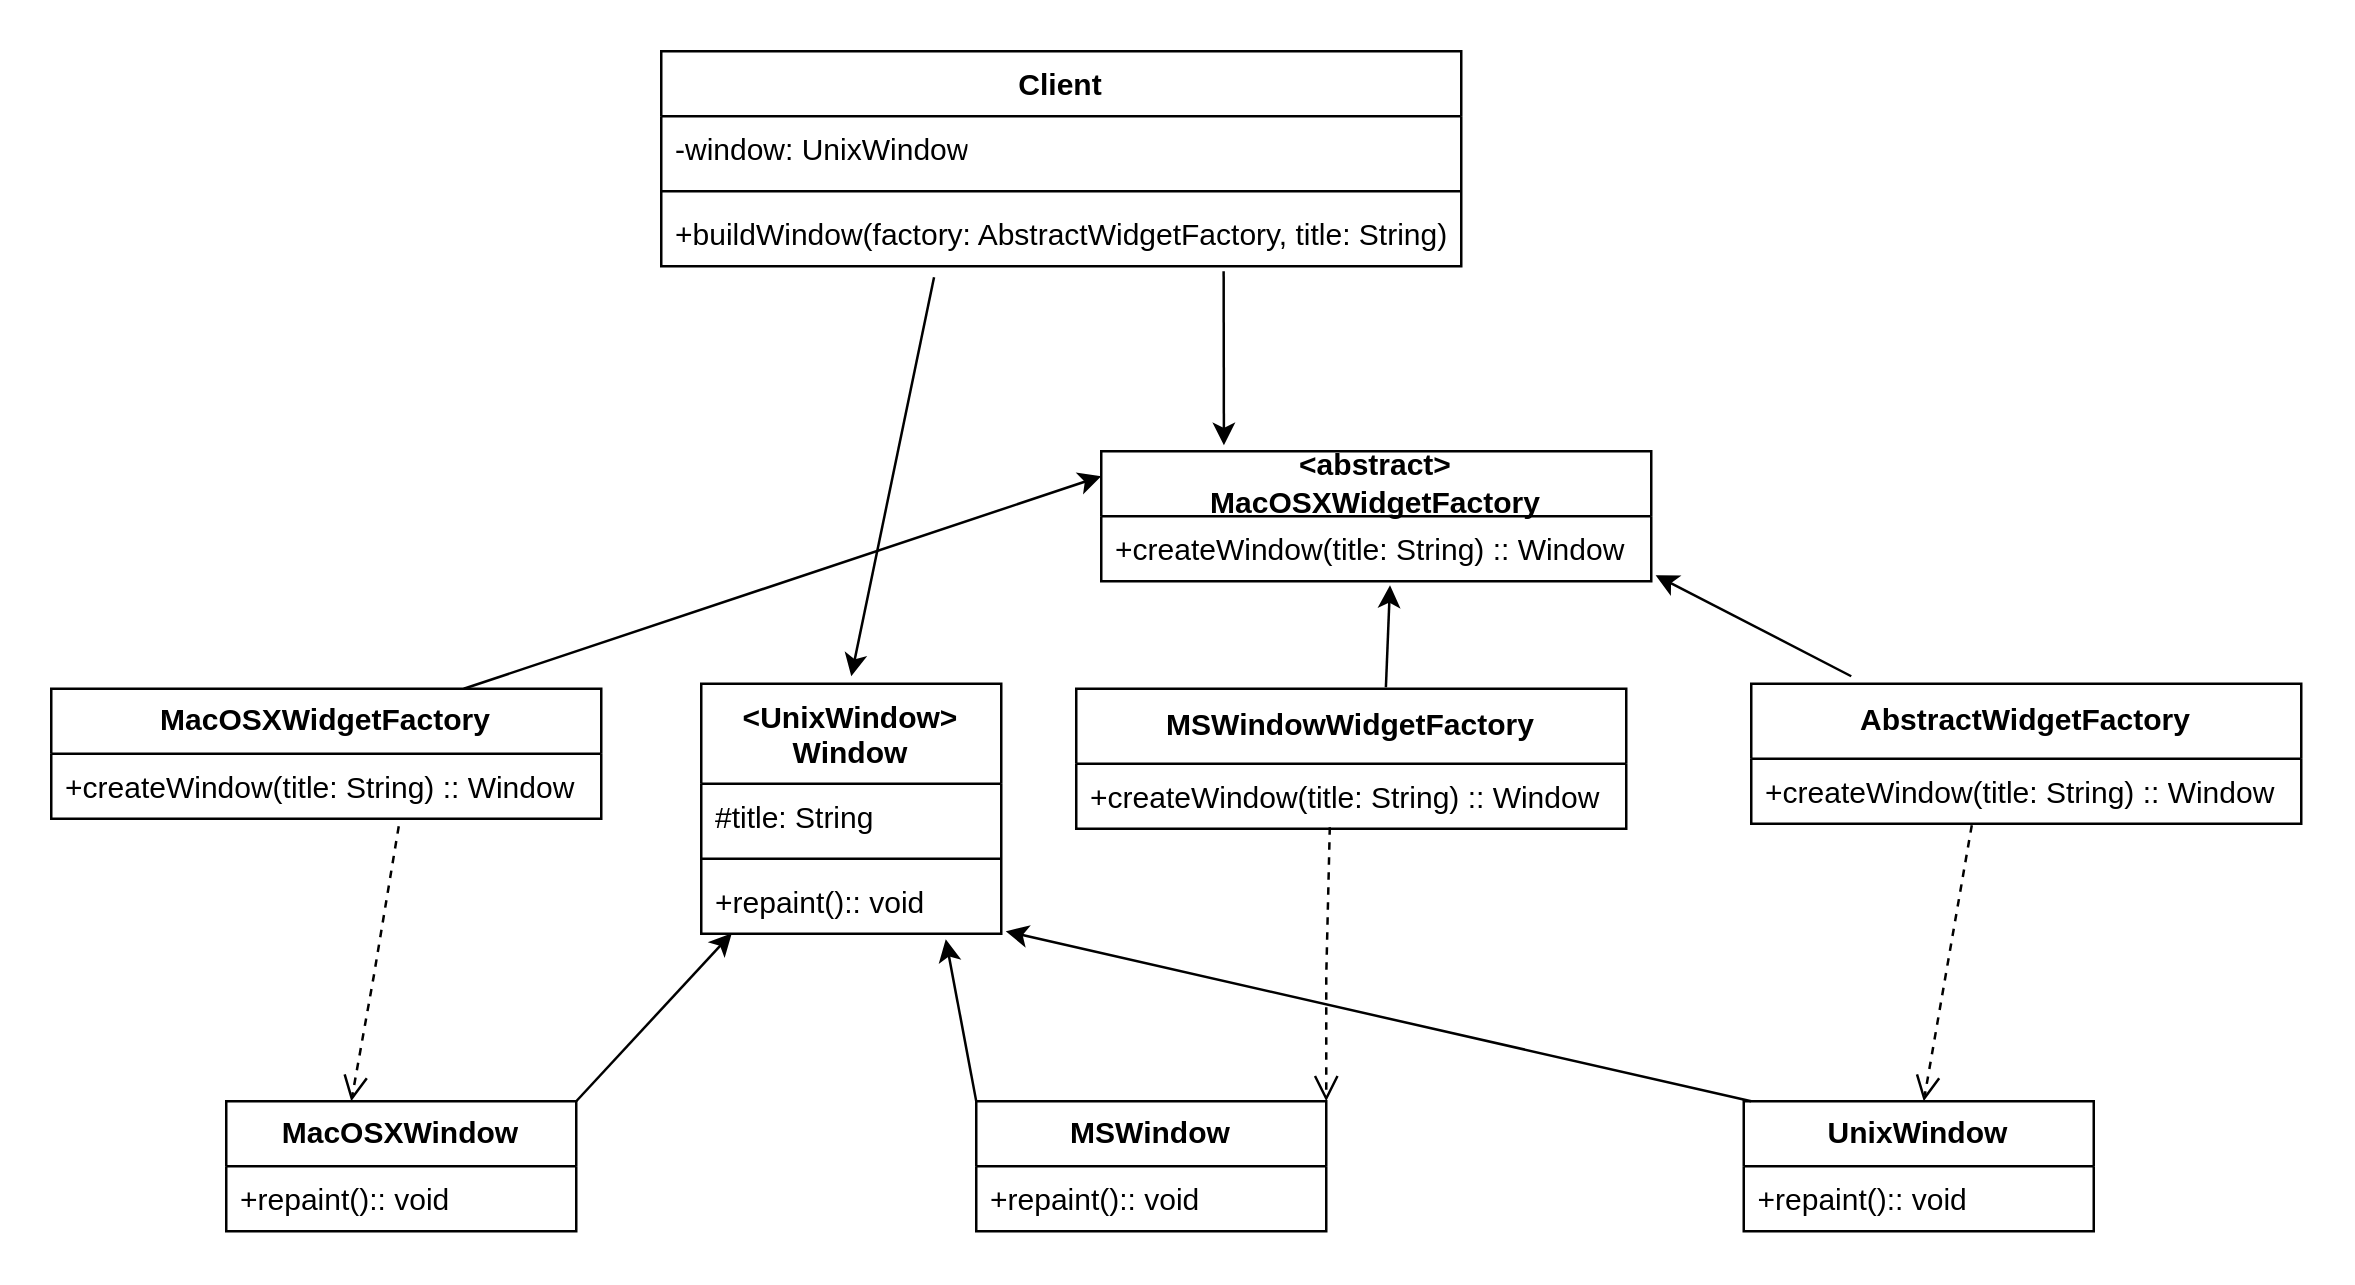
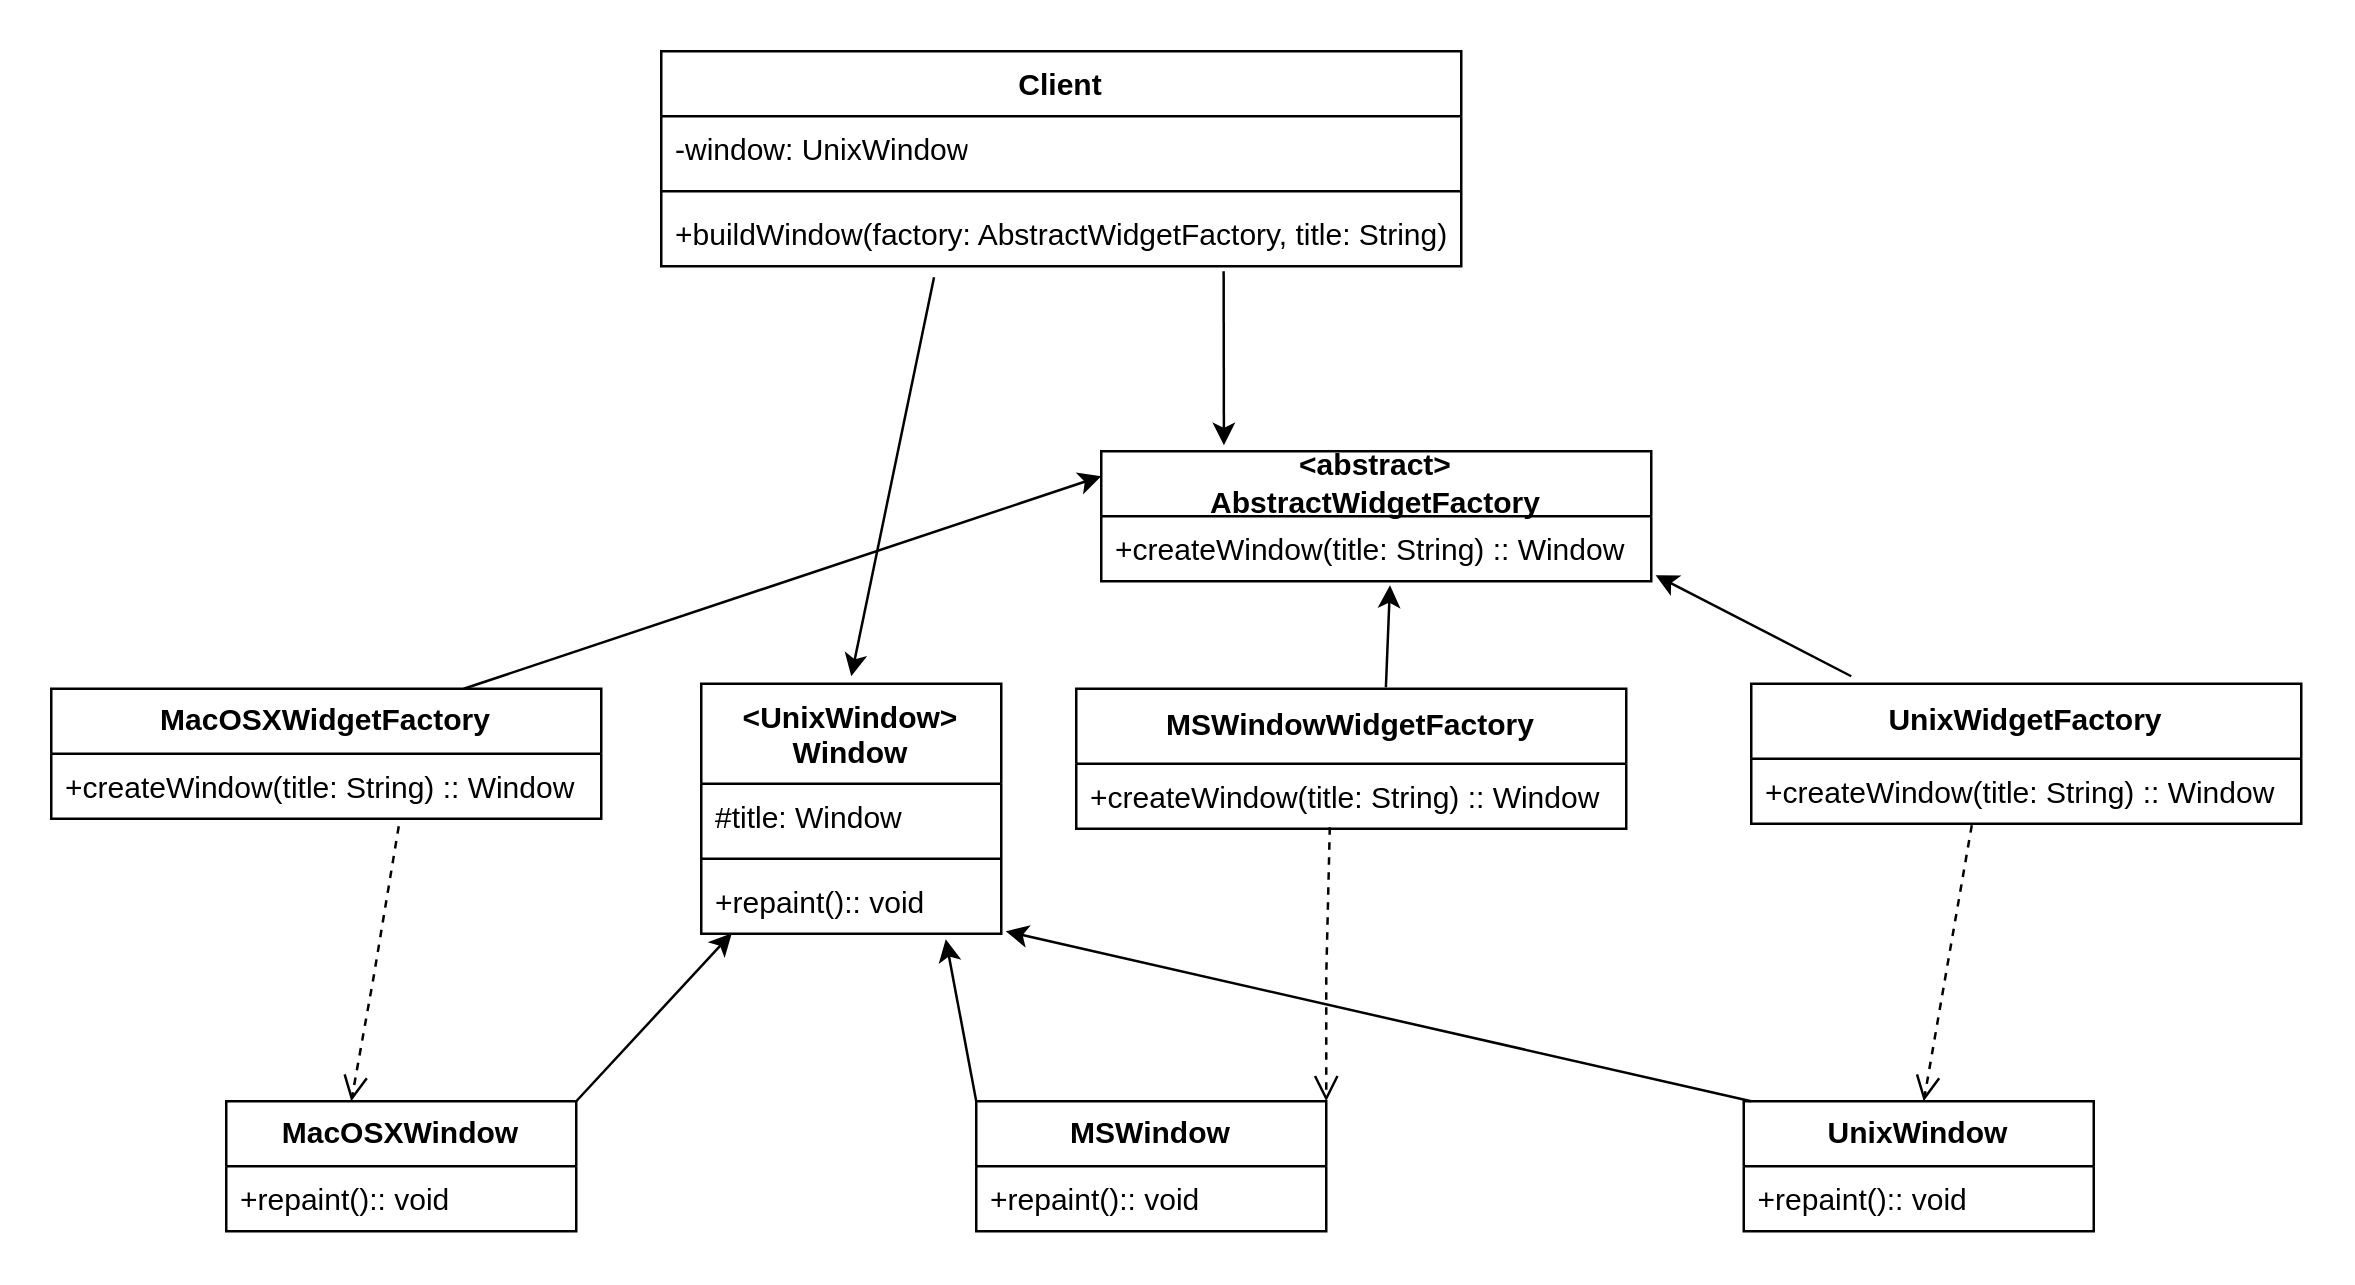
node "<abstract> MacOSXWidgetFactory": label "<abstract> MacOSXWidgetFactory" -> "<abstract> AbstractWidgetFactory"
node "AbstractWidgetFactory": label "AbstractWidgetFactory" -> "UnixWidgetFactory"
node "#title: String": label "#title: String" -> "#title: Window"
